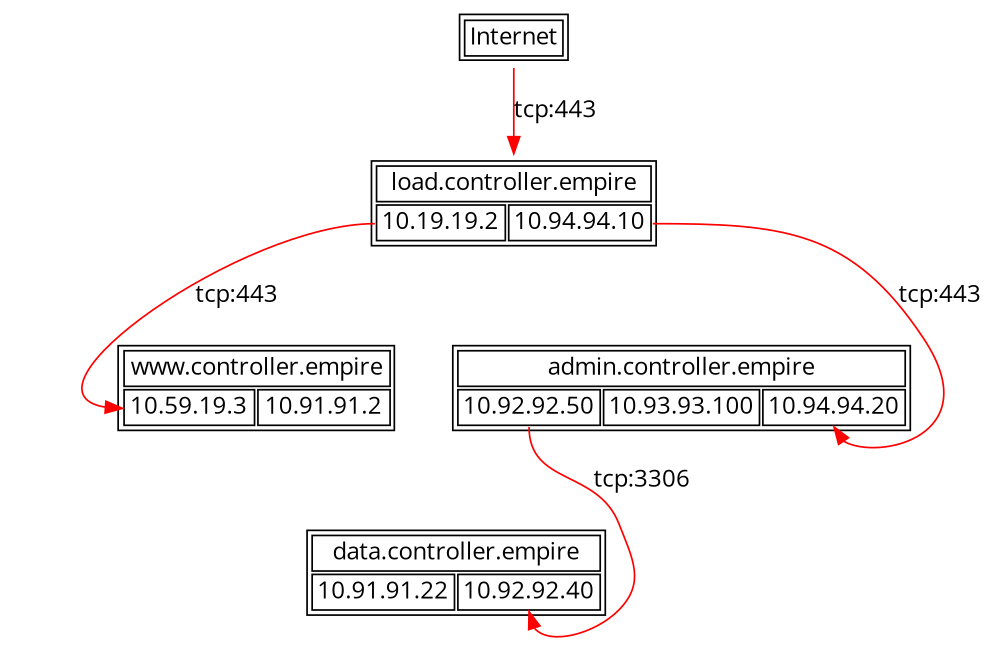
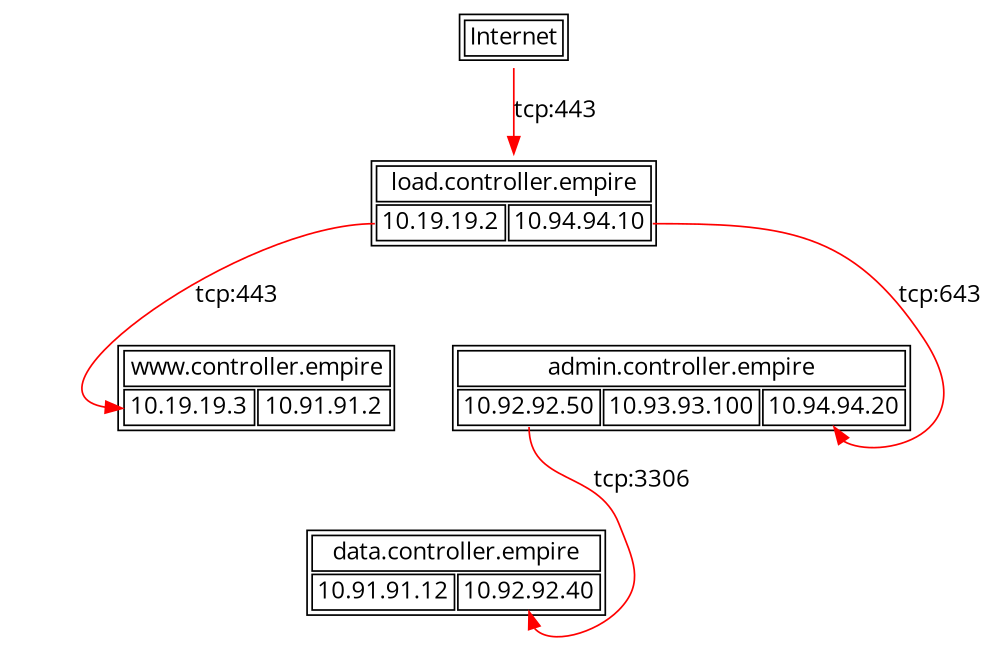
edge "load.controller.empire" -> "admin.controller.empire": label "tcp:443" -> "tcp:643"
node "www.controller.empire": text "10.59.19.3" -> "10.19.19.3"
node "data.controller.empire": text "10.91.91.22" -> "10.91.91.12"
